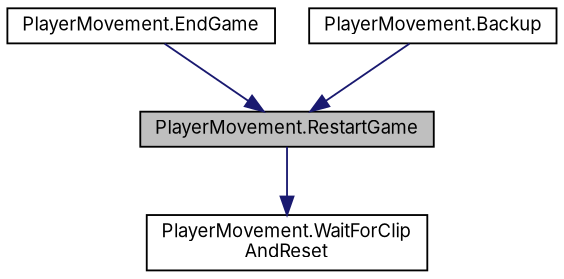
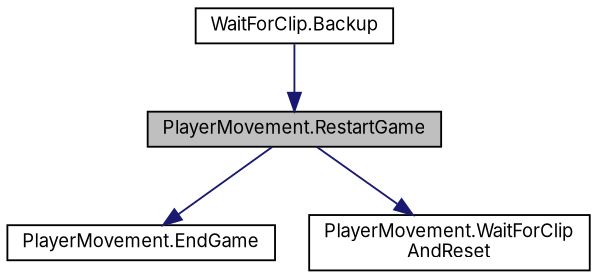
node "PlayerMovement.Backup": label "PlayerMovement.Backup" -> "WaitForClip.Backup"
edge "PlayerMovement.EndGame" -> "PlayerMovement.RestartGame": reversed
